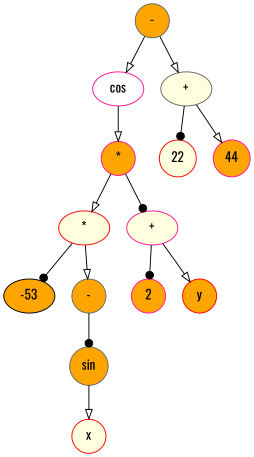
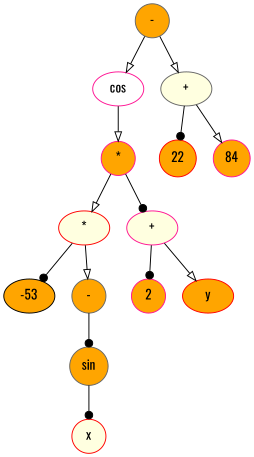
node "22": fillcolor lightyellow -> orange
node "44": label "44" -> "84"
node "y": shape circle -> ellipse
edge "sin" -> "x": arrowhead onormal -> dot
